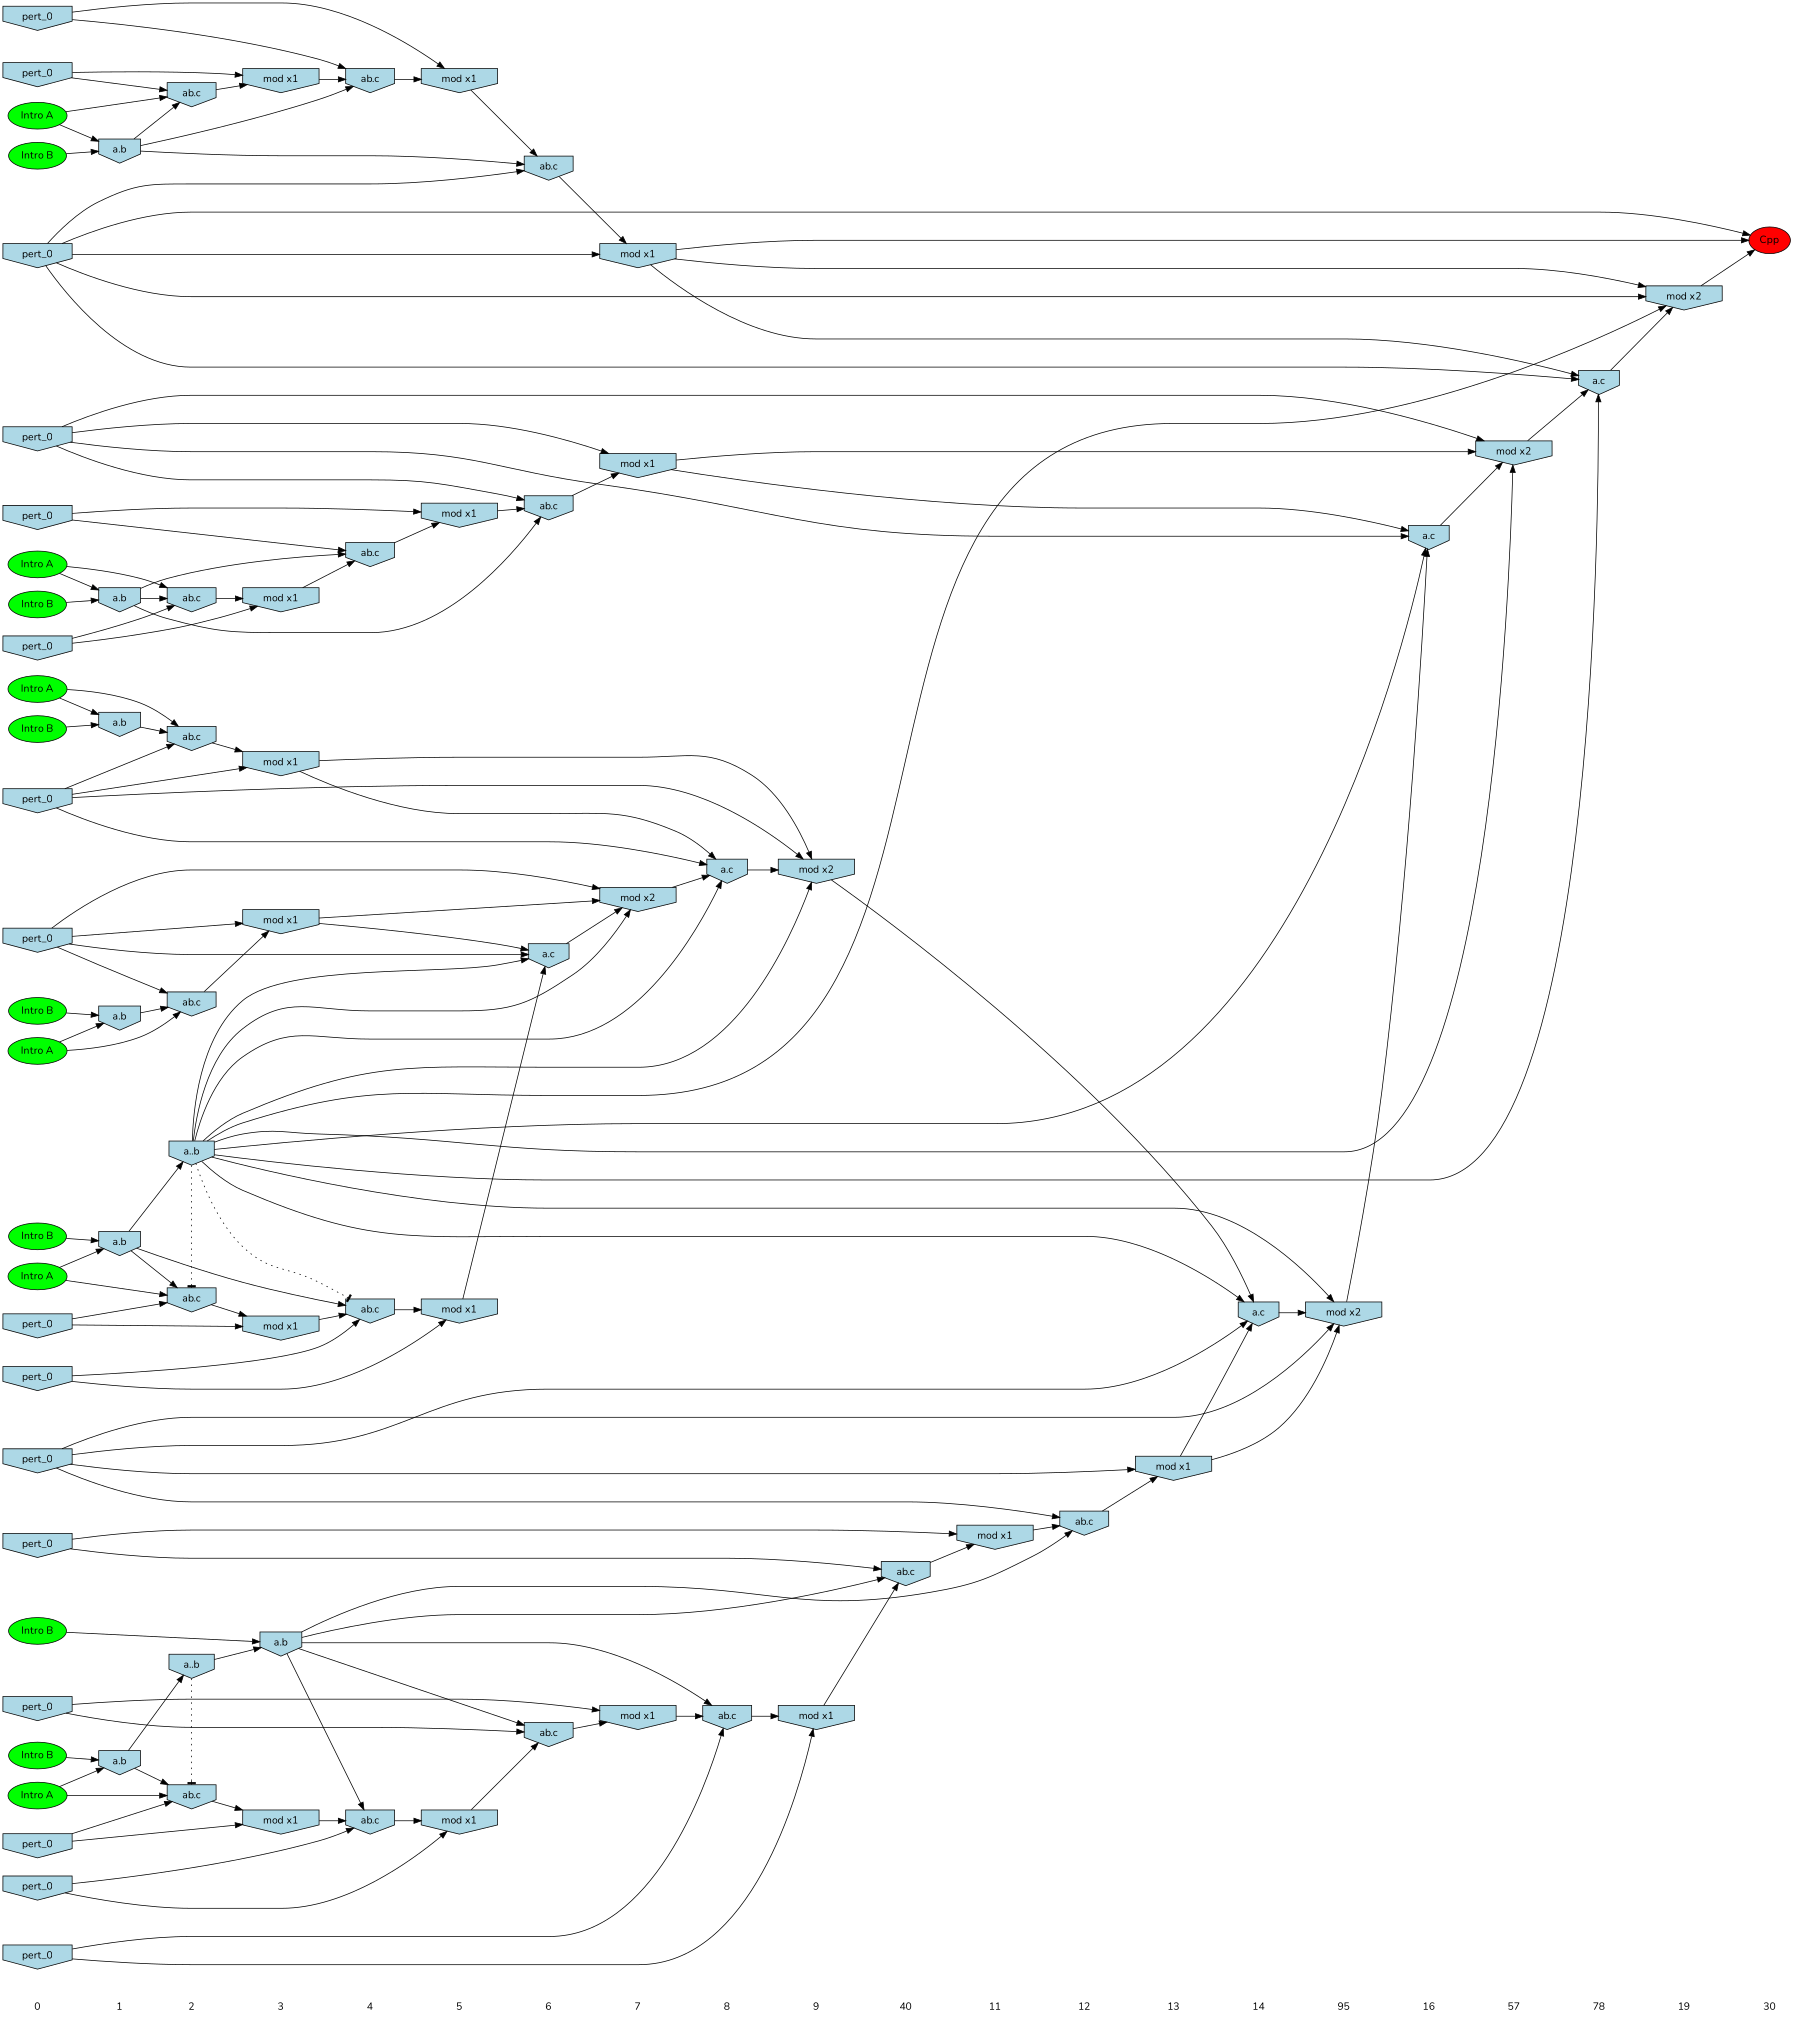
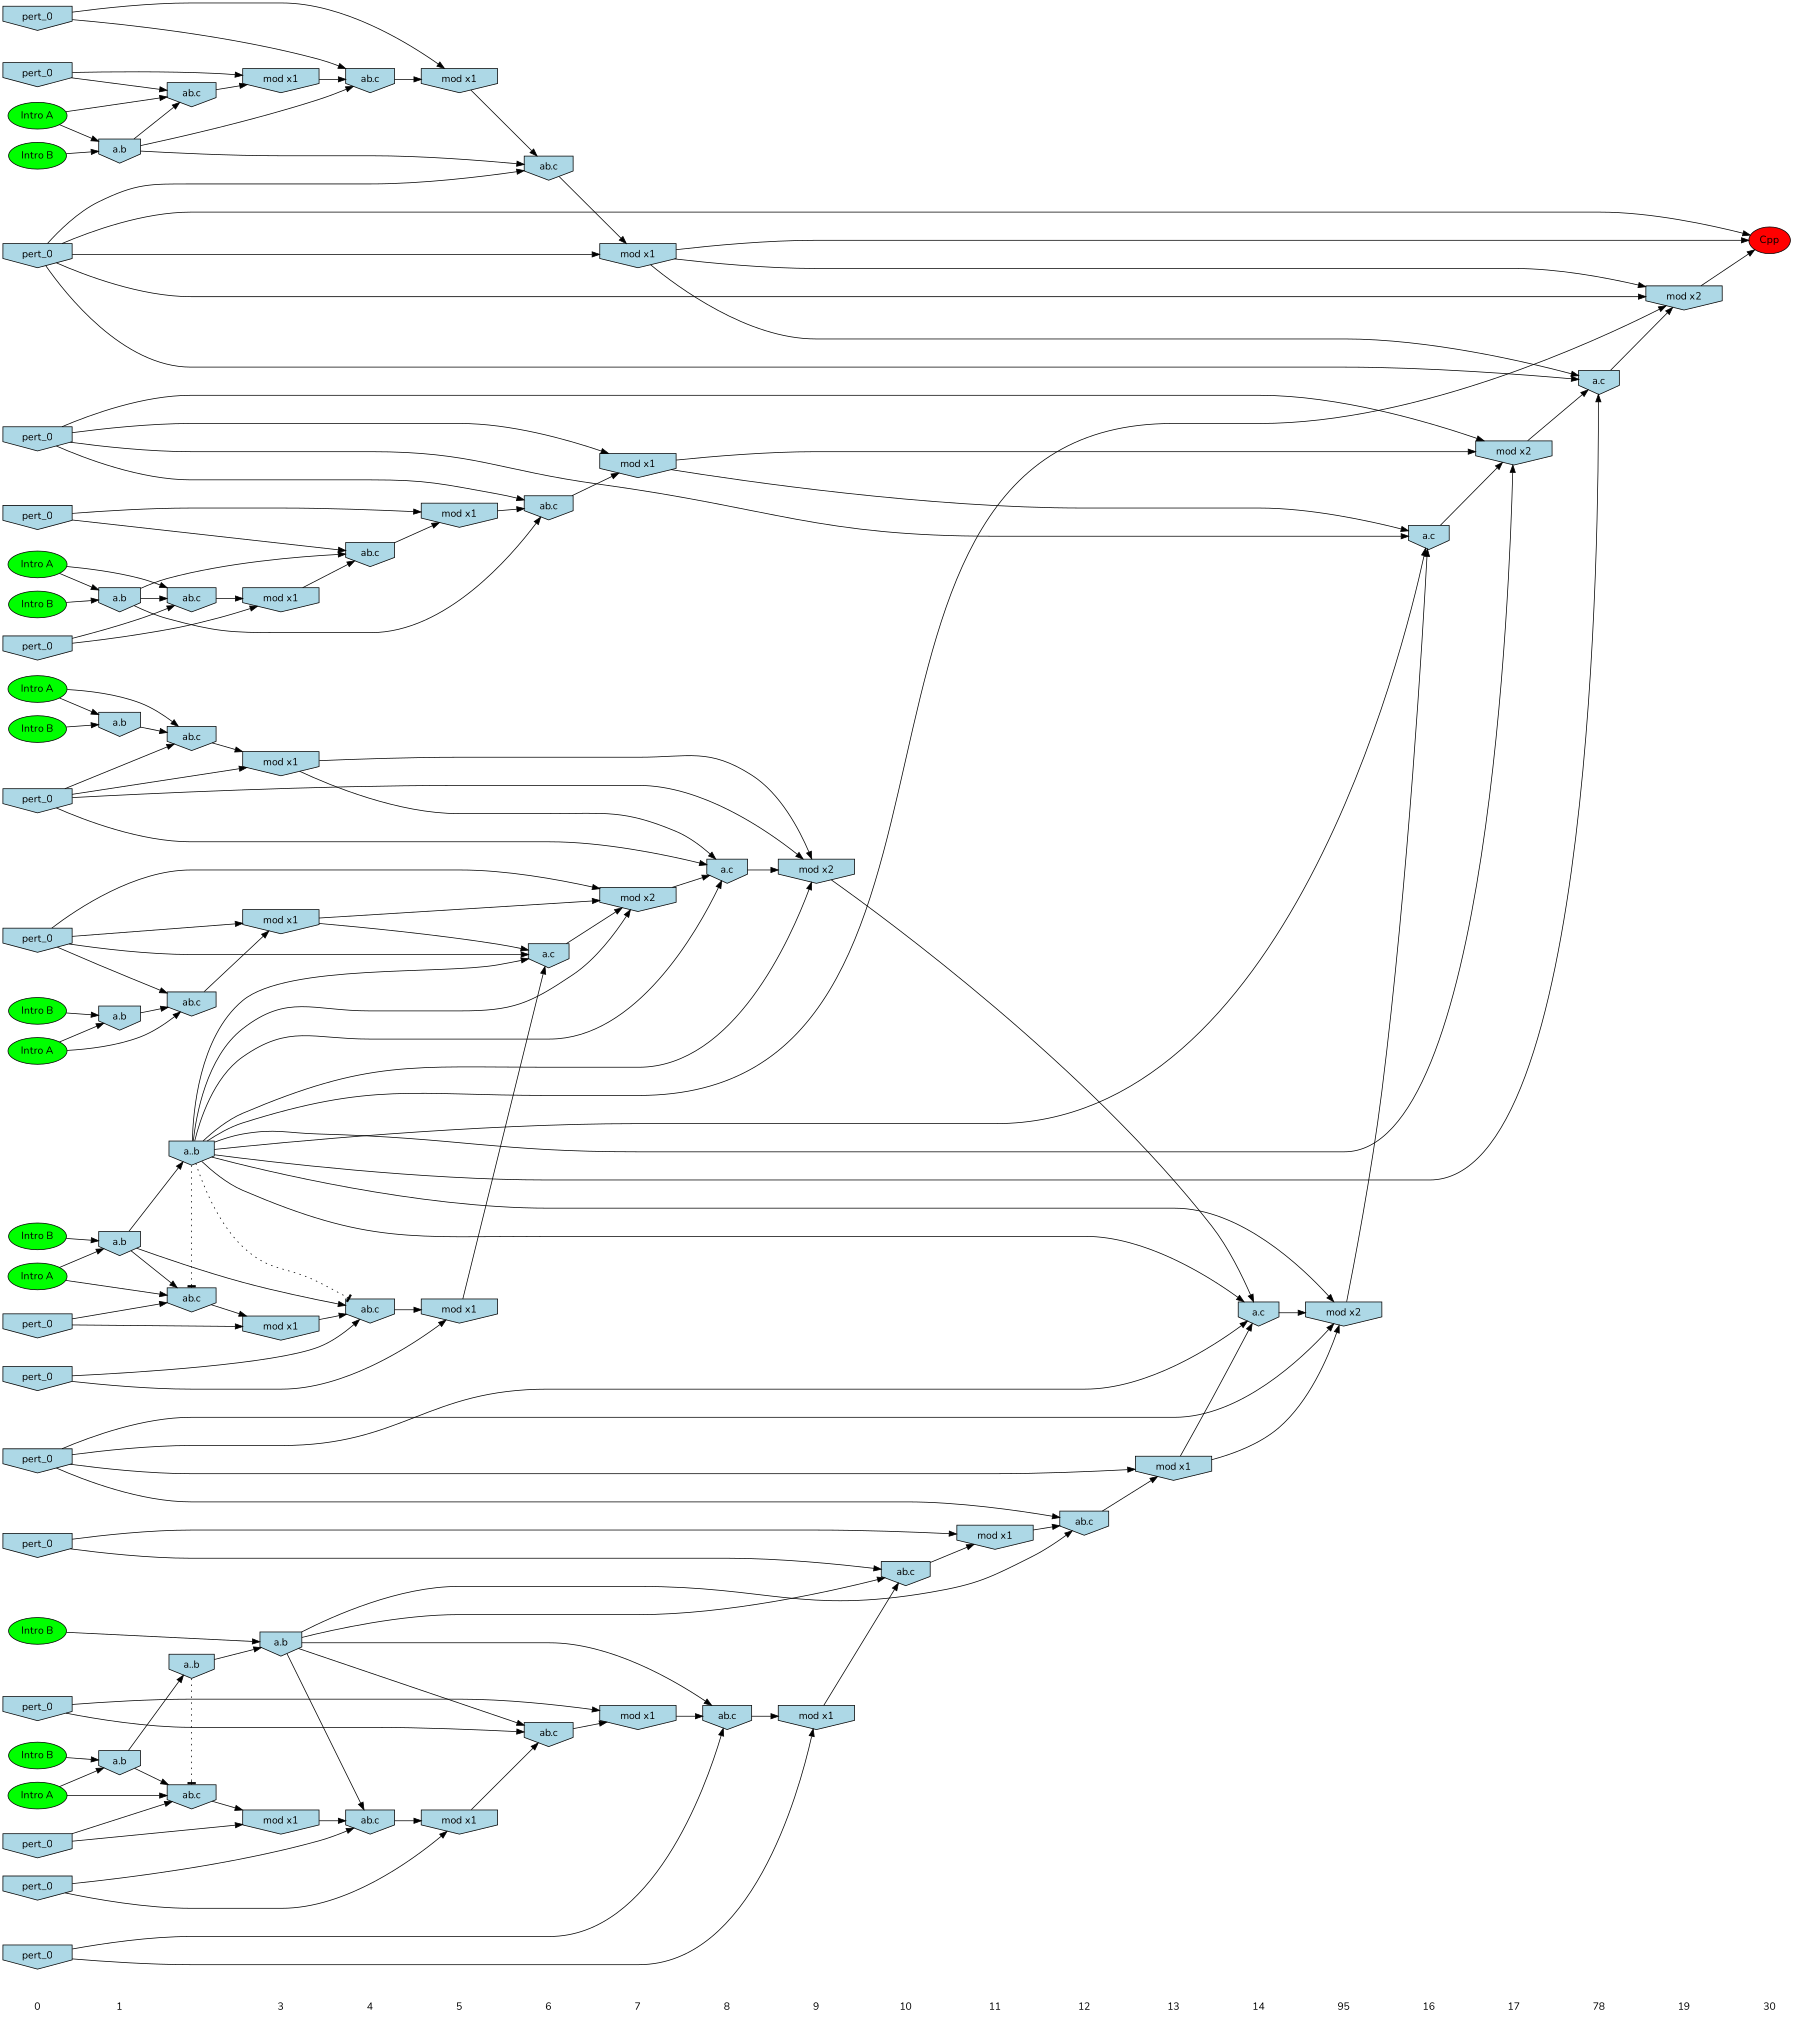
node "2": removed
node "40": label "40" -> "10"
node "57": label "57" -> "17"
